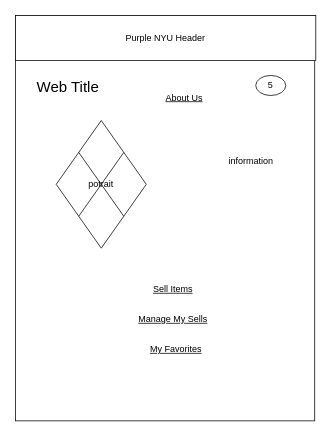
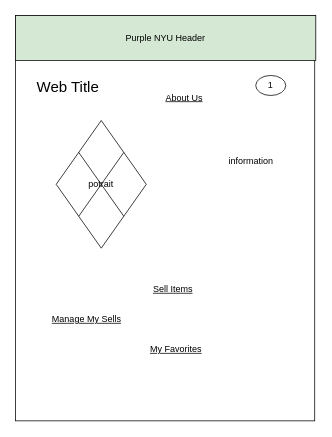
node "Purple NYU Header": fillcolor #ffffff -> #d5e8d4
node "5": label "5" -> "1"
node "Manage My Sells": moved (173, 319) -> (87, 319)
